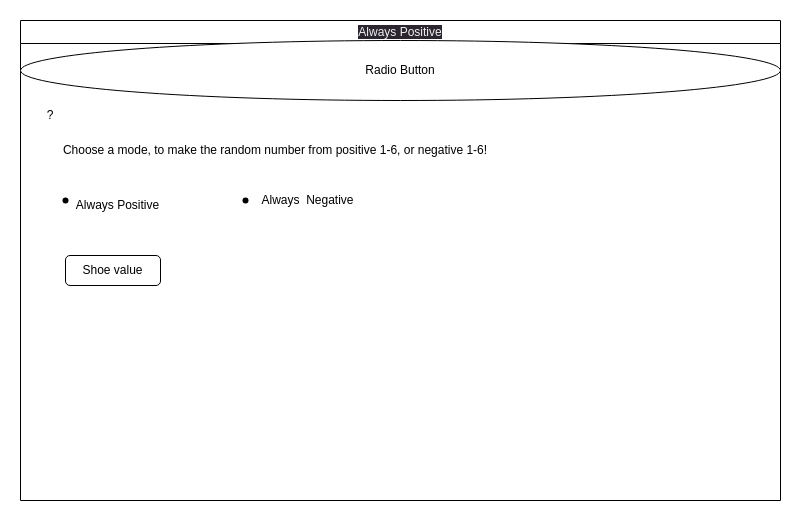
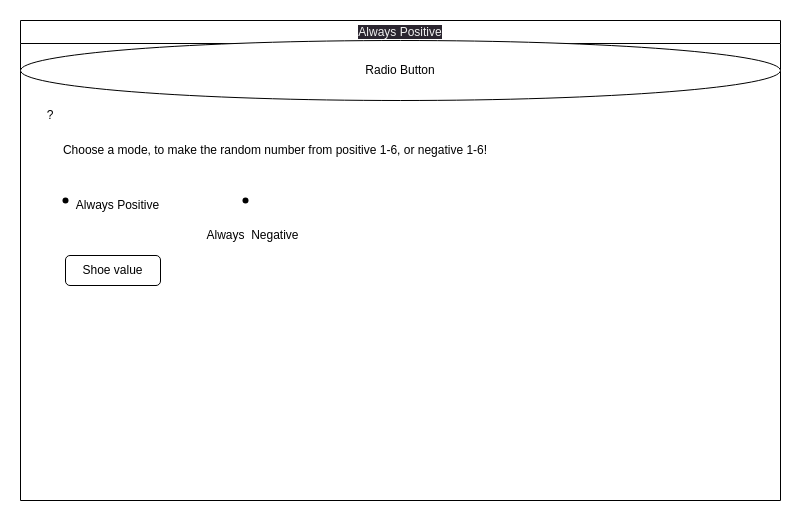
node "Always Negative": moved (308, 201) -> (253, 236)
